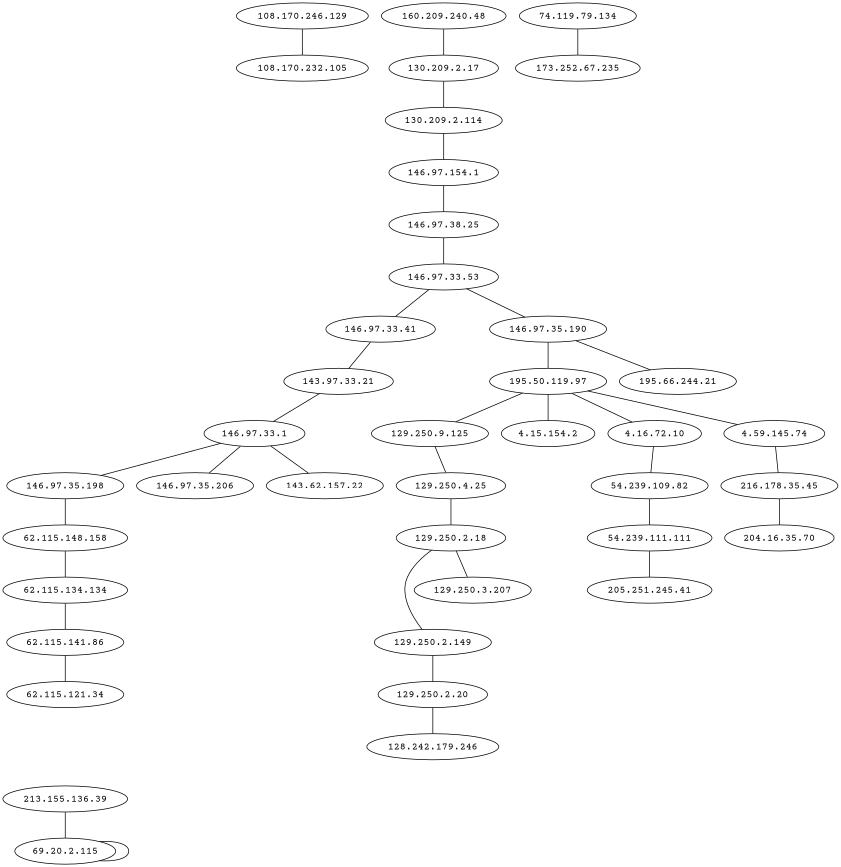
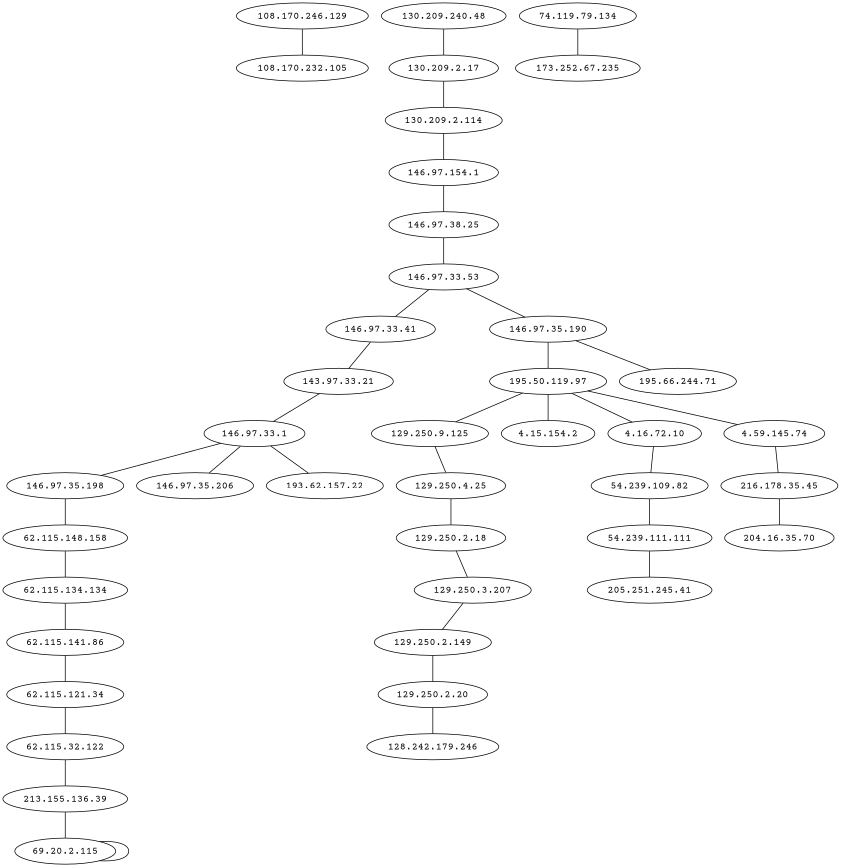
node "160.209.240.48": label "160.209.240.48" -> "130.209.240.48"
node "195.66.244.21": label "195.66.244.21" -> "195.66.244.71"
node "143.62.157.22": label "143.62.157.22" -> "193.62.157.22"
edge "129.250.2.18" -- "129.250.2.149": now "129.250.3.207" -- "129.250.2.149"
node "62.115.32.122": added
